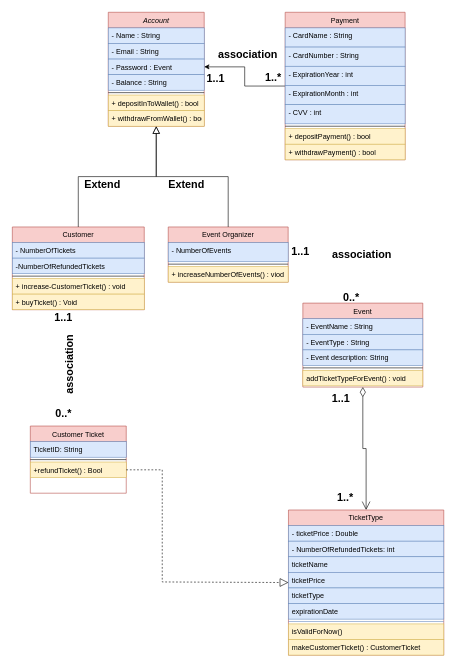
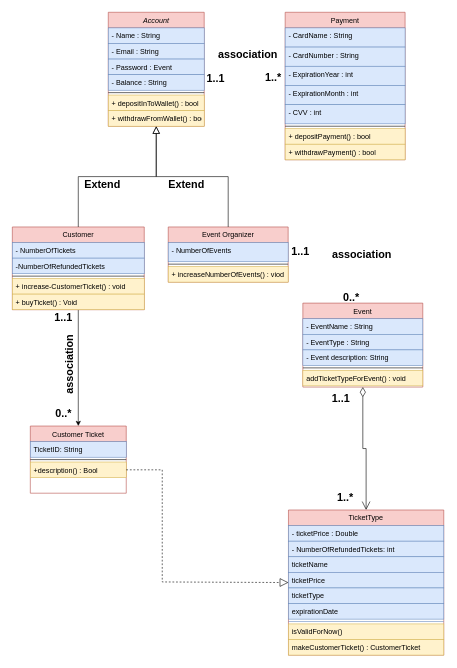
edge "Payment" -> "- Password : Event": removed
edge "Customer" -> "Customer Ticket": added
node "+refundTicket() : Bool": label "+refundTicket() : Bool" -> "+description() : Bool"
